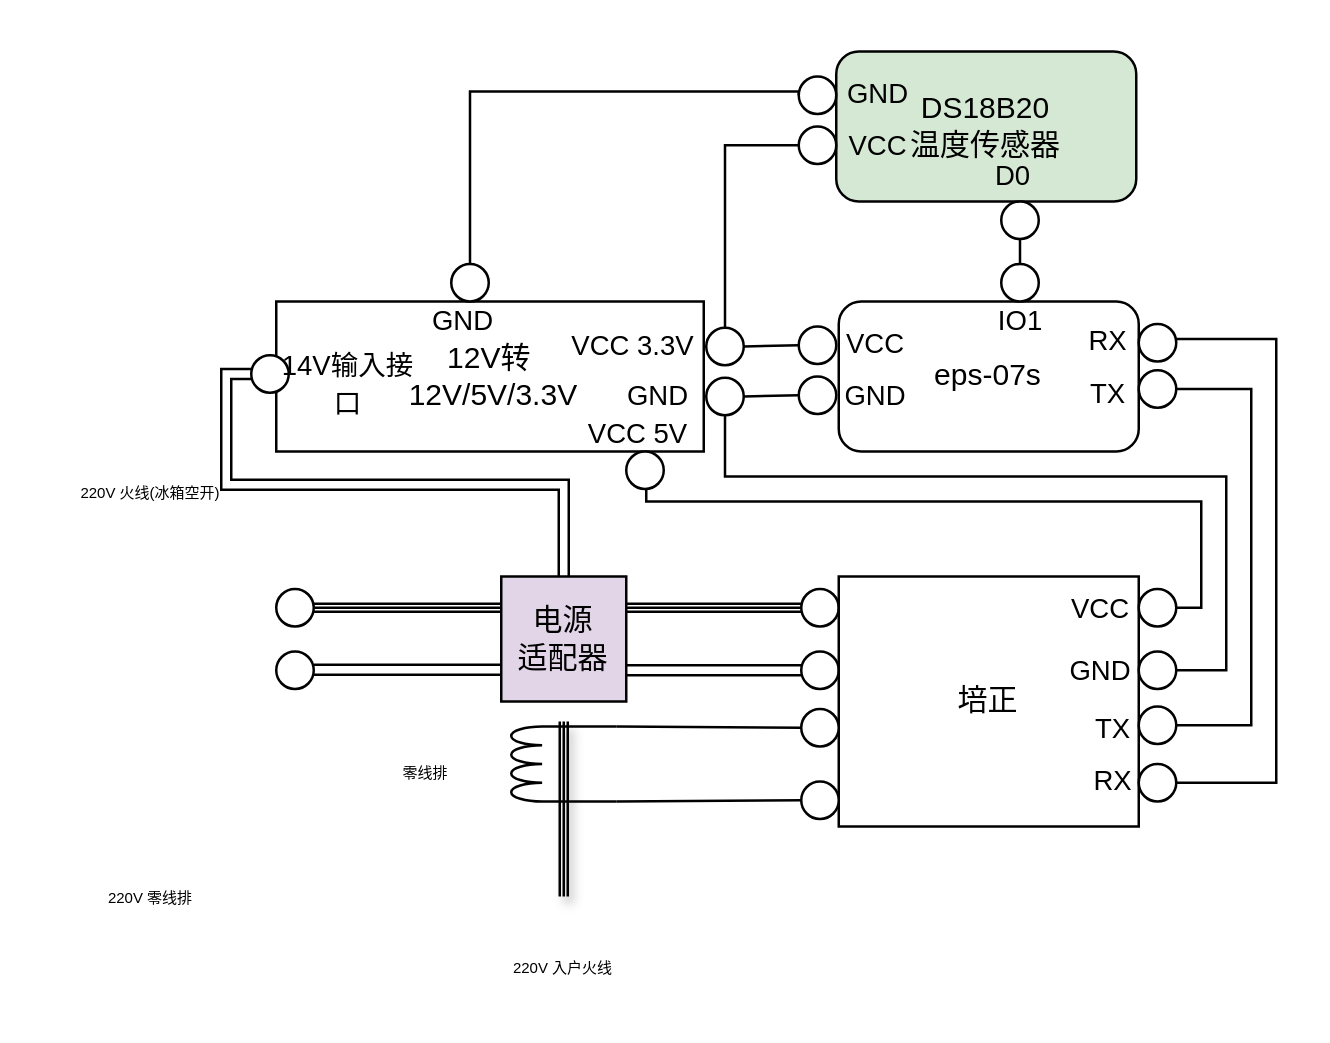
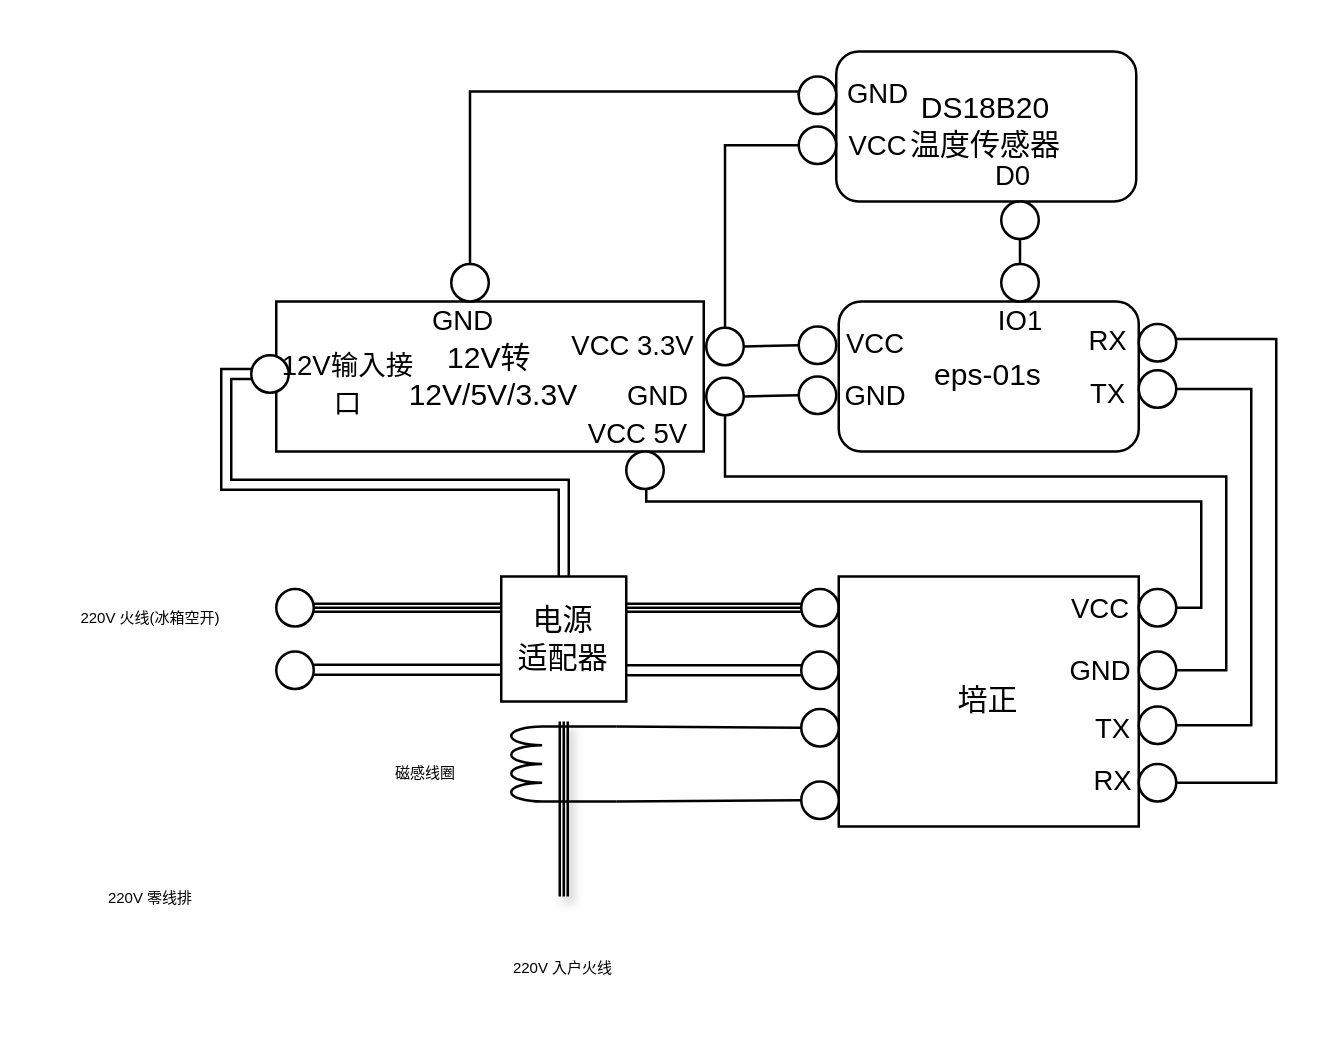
node "DS18B20 温度传感器": fillcolor #d5e8d4 -> #ffffff
node "eps-07s": label "eps-07s" -> "eps-01s"
node "14V输入接口": label "14V输入接口" -> "12V输入接口"
node "220V 火线(冰箱空开)": moved (151, 489) -> (151, 614)
node "电源 适配器": fillcolor #e1d5e7 -> #ffffff
node "零线排": label "零线排" -> "磁感线圈"
